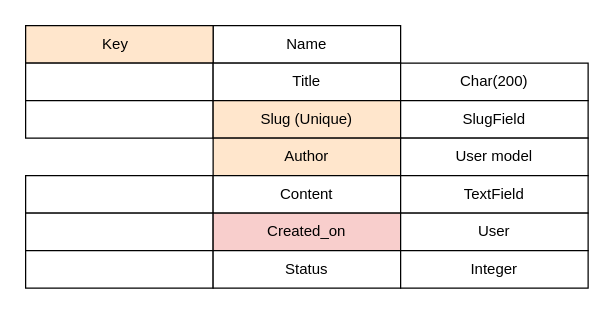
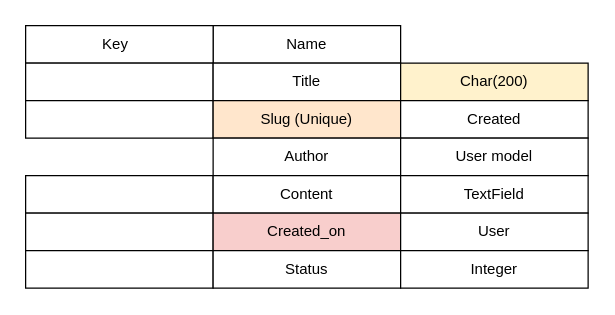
node "Key": fillcolor #ffe6cc -> #ffffff
node "Char(200)": fillcolor #ffffff -> #fff2cc
node "SlugField": label "SlugField" -> "Created"
node "Author": fillcolor #ffe6cc -> #ffffff
